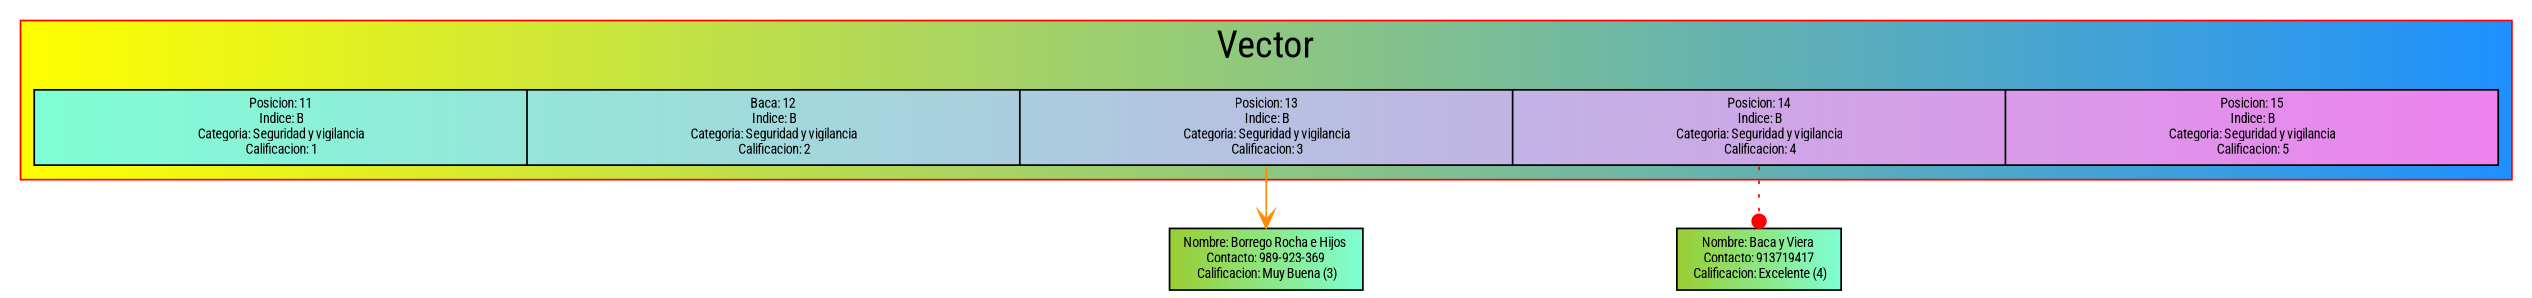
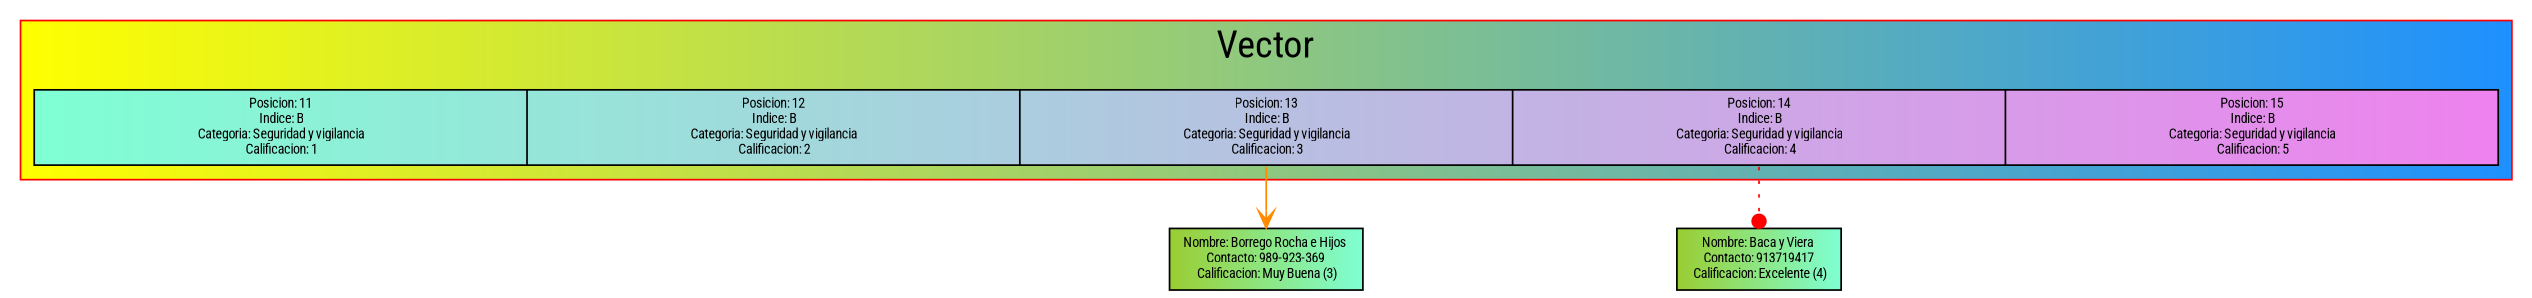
node "Posicion: 11": text "Baca: 12" -> "Posicion: 12"
